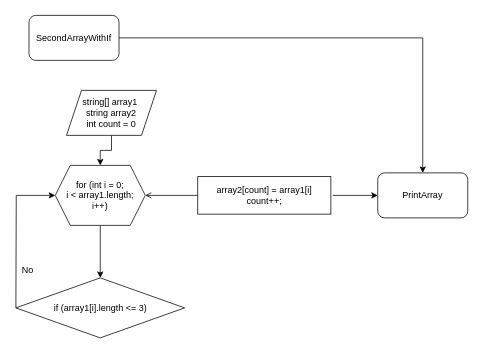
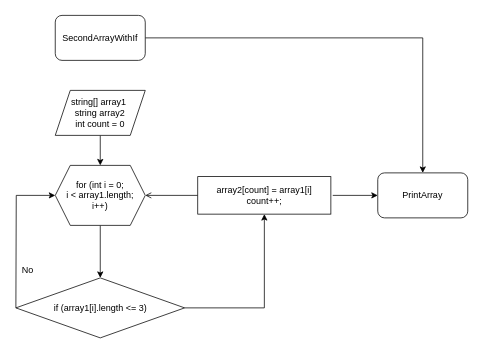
node "SecondArrayWithIf": moved (74, 38) -> (100, 38)
node "string[] array1 string array2 int count = 0": moved (111, 113) -> (100, 113)
edge "if (array1[i].length <= 3)" -> "array2[count] = array1[i] count++;": added
